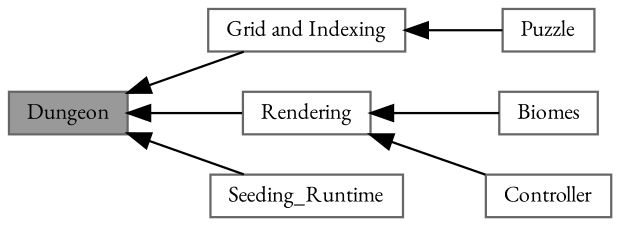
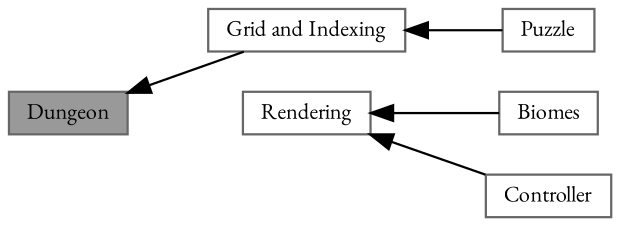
edge "Rendering" -> "Dungeon": removed
node "Seeding_Runtime": removed
